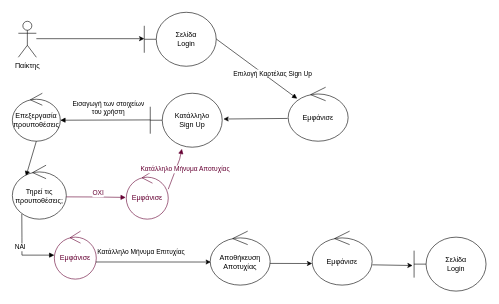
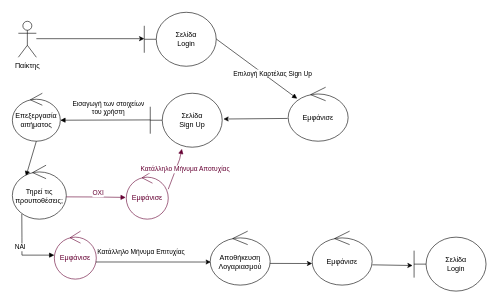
node "Επεξεργασία προυποθέσεις": label "Επεξεργασία προυποθέσεις" -> "Επεξεργασία αιτήματος"
node "Κατάλληλο Sign Up": label "Κατάλληλο Sign Up" -> "Σελίδα Sign Up"
node "Αποθήκευση Αποτυχίας": label "Αποθήκευση Αποτυχίας" -> "Αποθήκευση Λογαριασμού"
